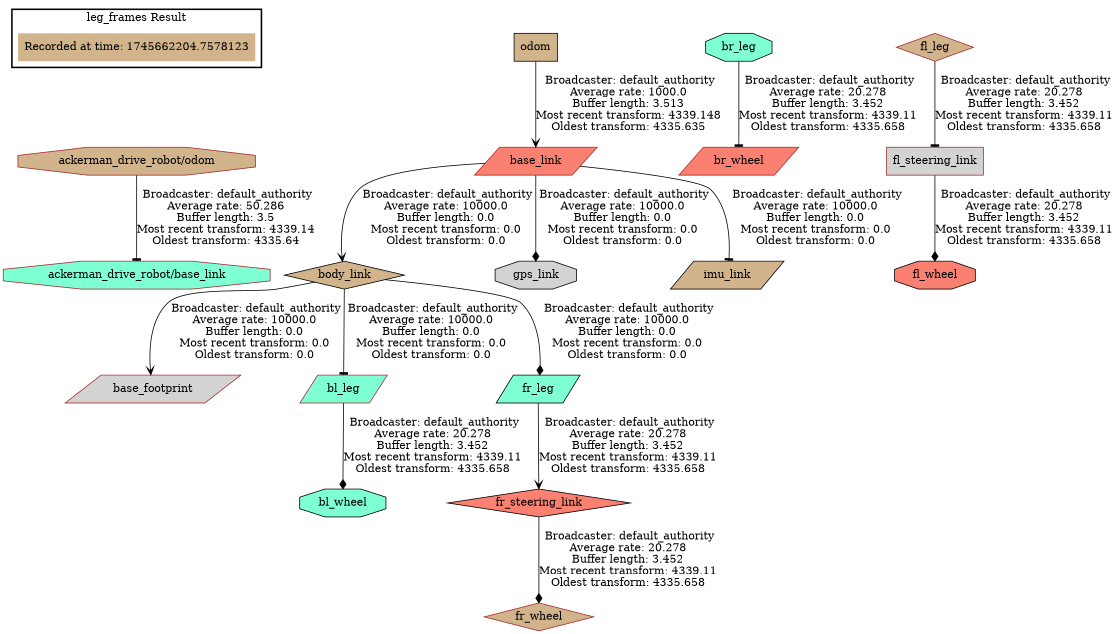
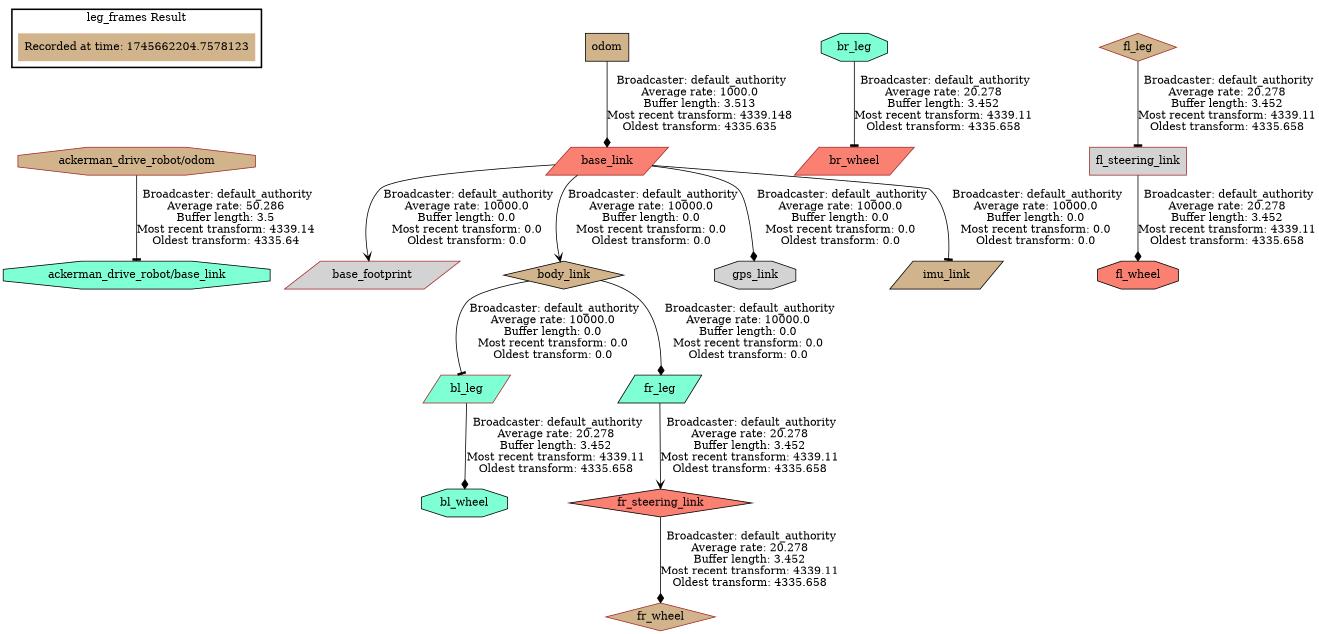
edge "odom" -> "base_link": arrowhead vee -> diamond
node "ackerman_drive_robot/base_link": color brown -> black
edge "body_link" -> "base_footprint": now "base_link" -> "base_footprint"
